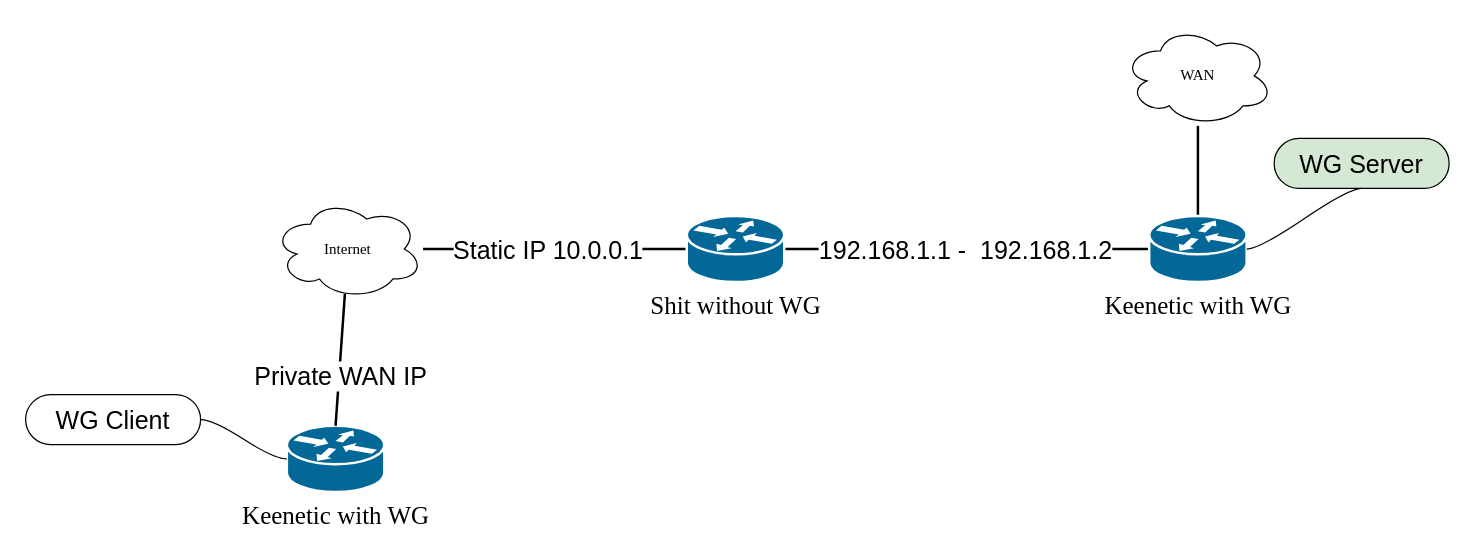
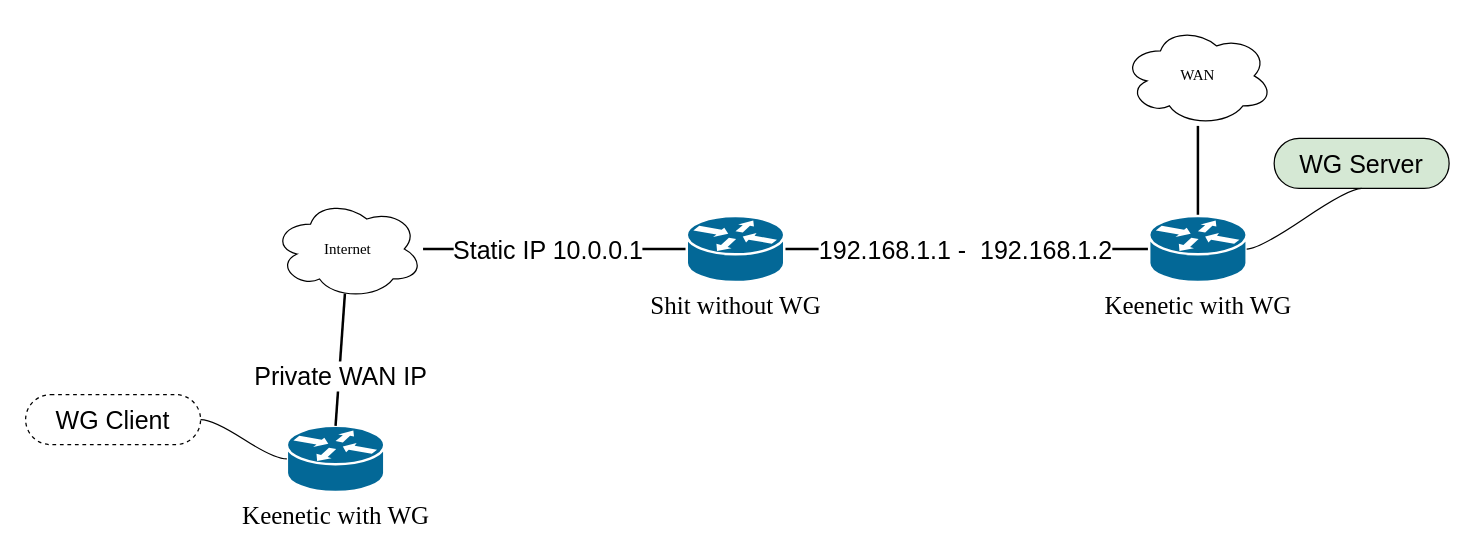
node "WG Client": style solid -> dashed
